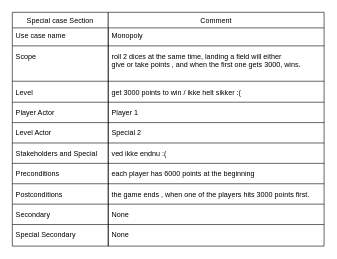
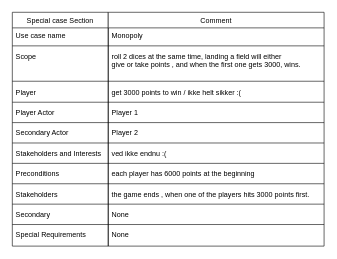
node "Level": label "Level" -> "Player"
node "Level Actor": label "Level Actor" -> "Secondary Actor"
node "Special 2": label "Special 2" -> "Player 2"
node "Stakeholders and Special": label "Stakeholders and Special" -> "Stakeholders and Interests"
node "Postconditions": label "Postconditions" -> "Stakeholders"
node "Special Secondary": label "Special Secondary" -> "Special Requirements"
